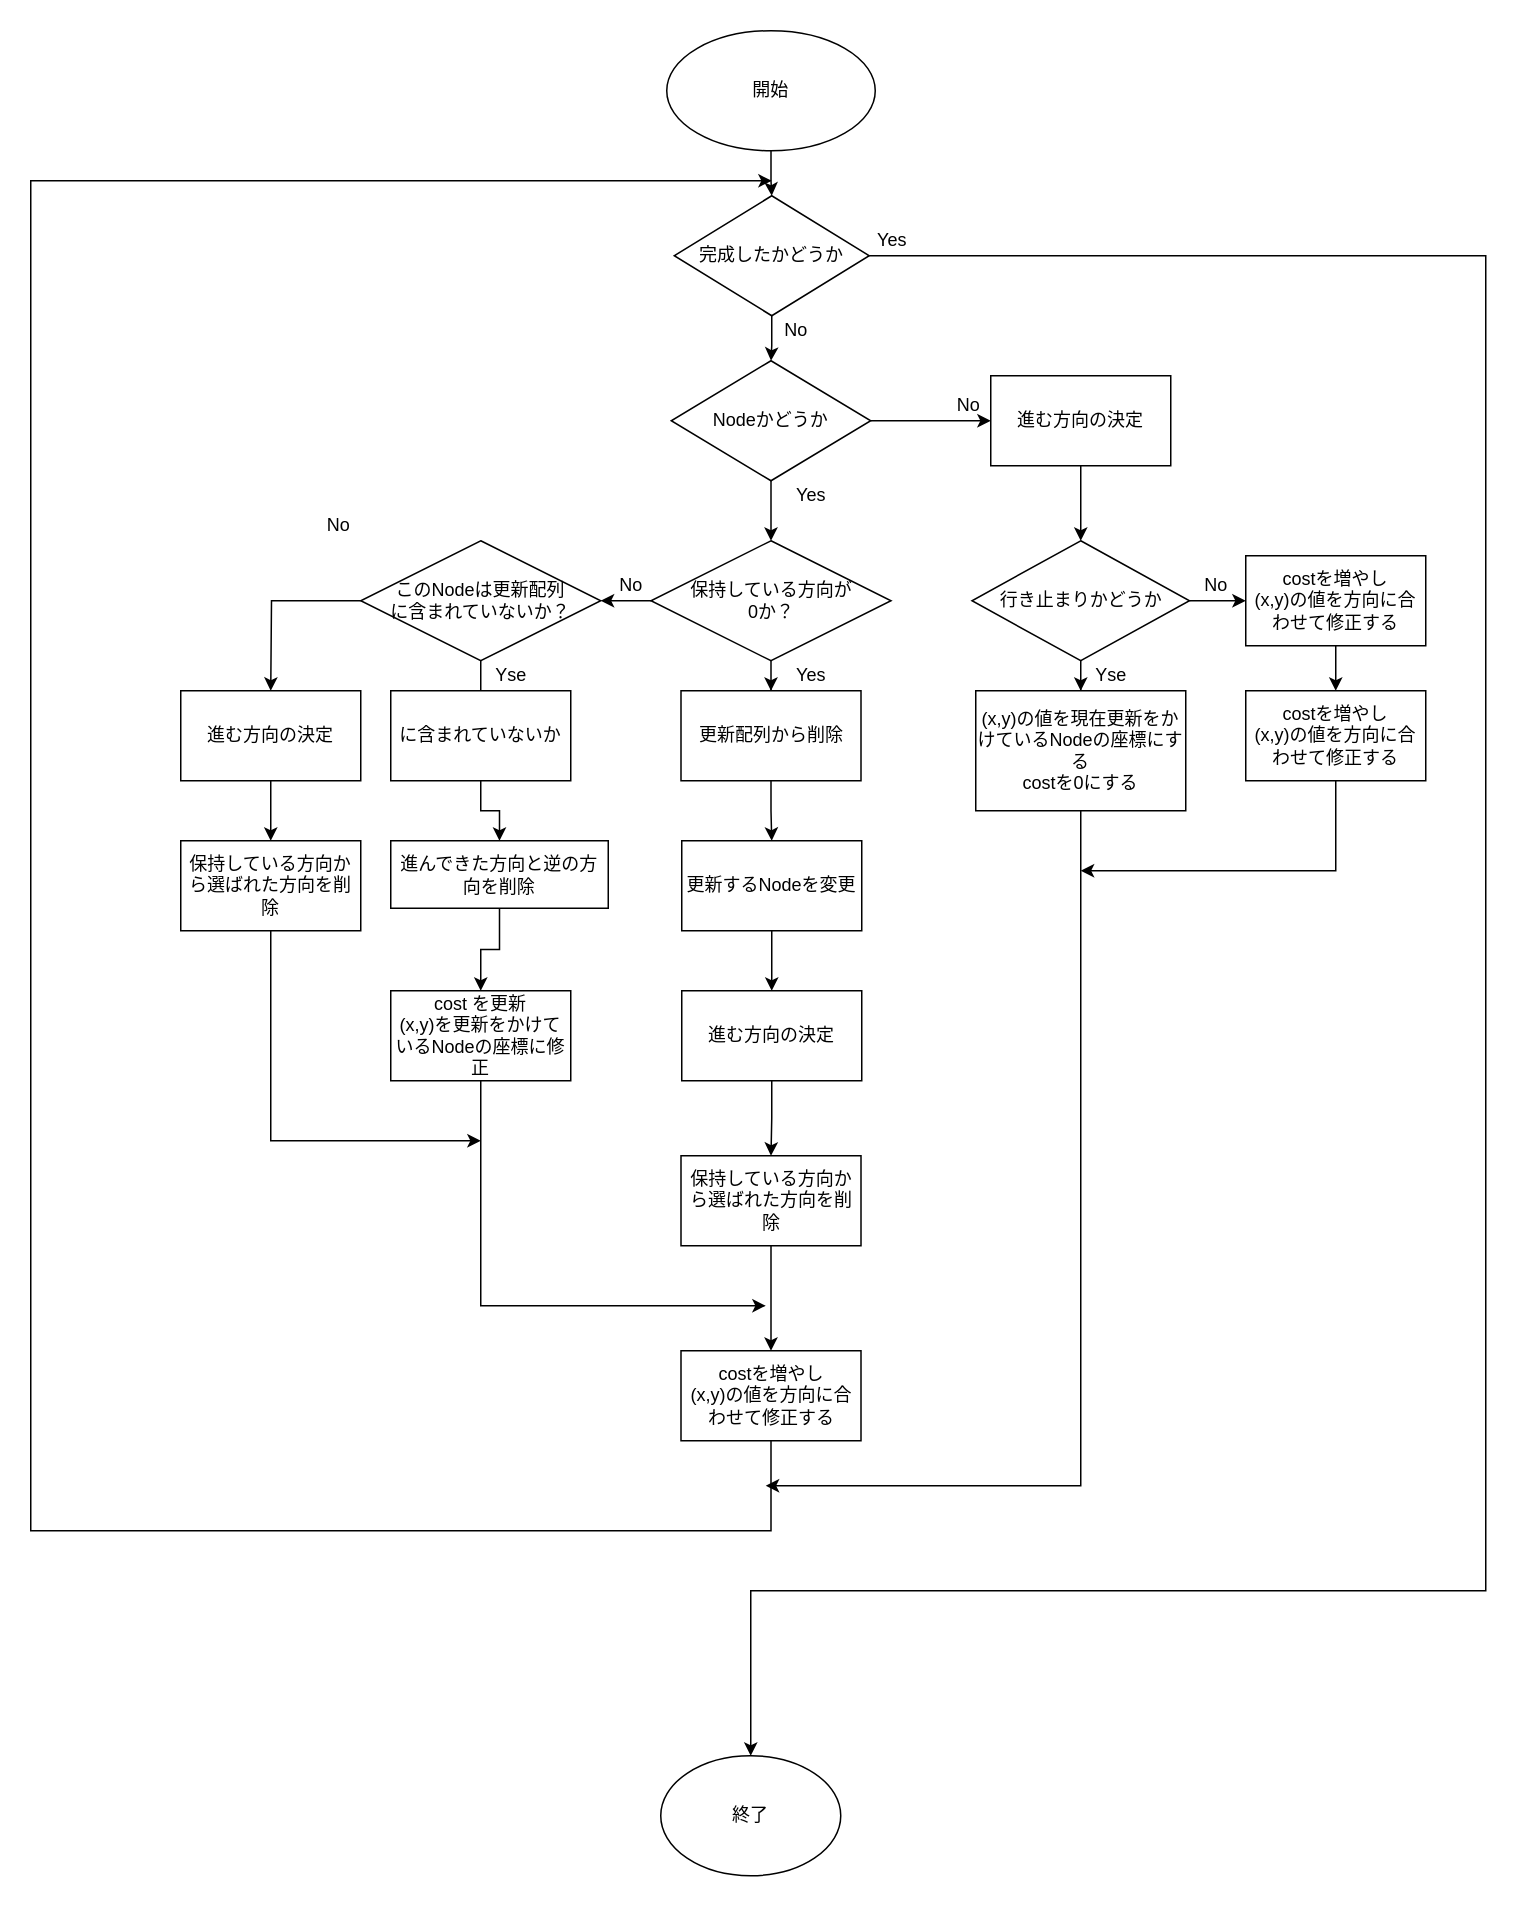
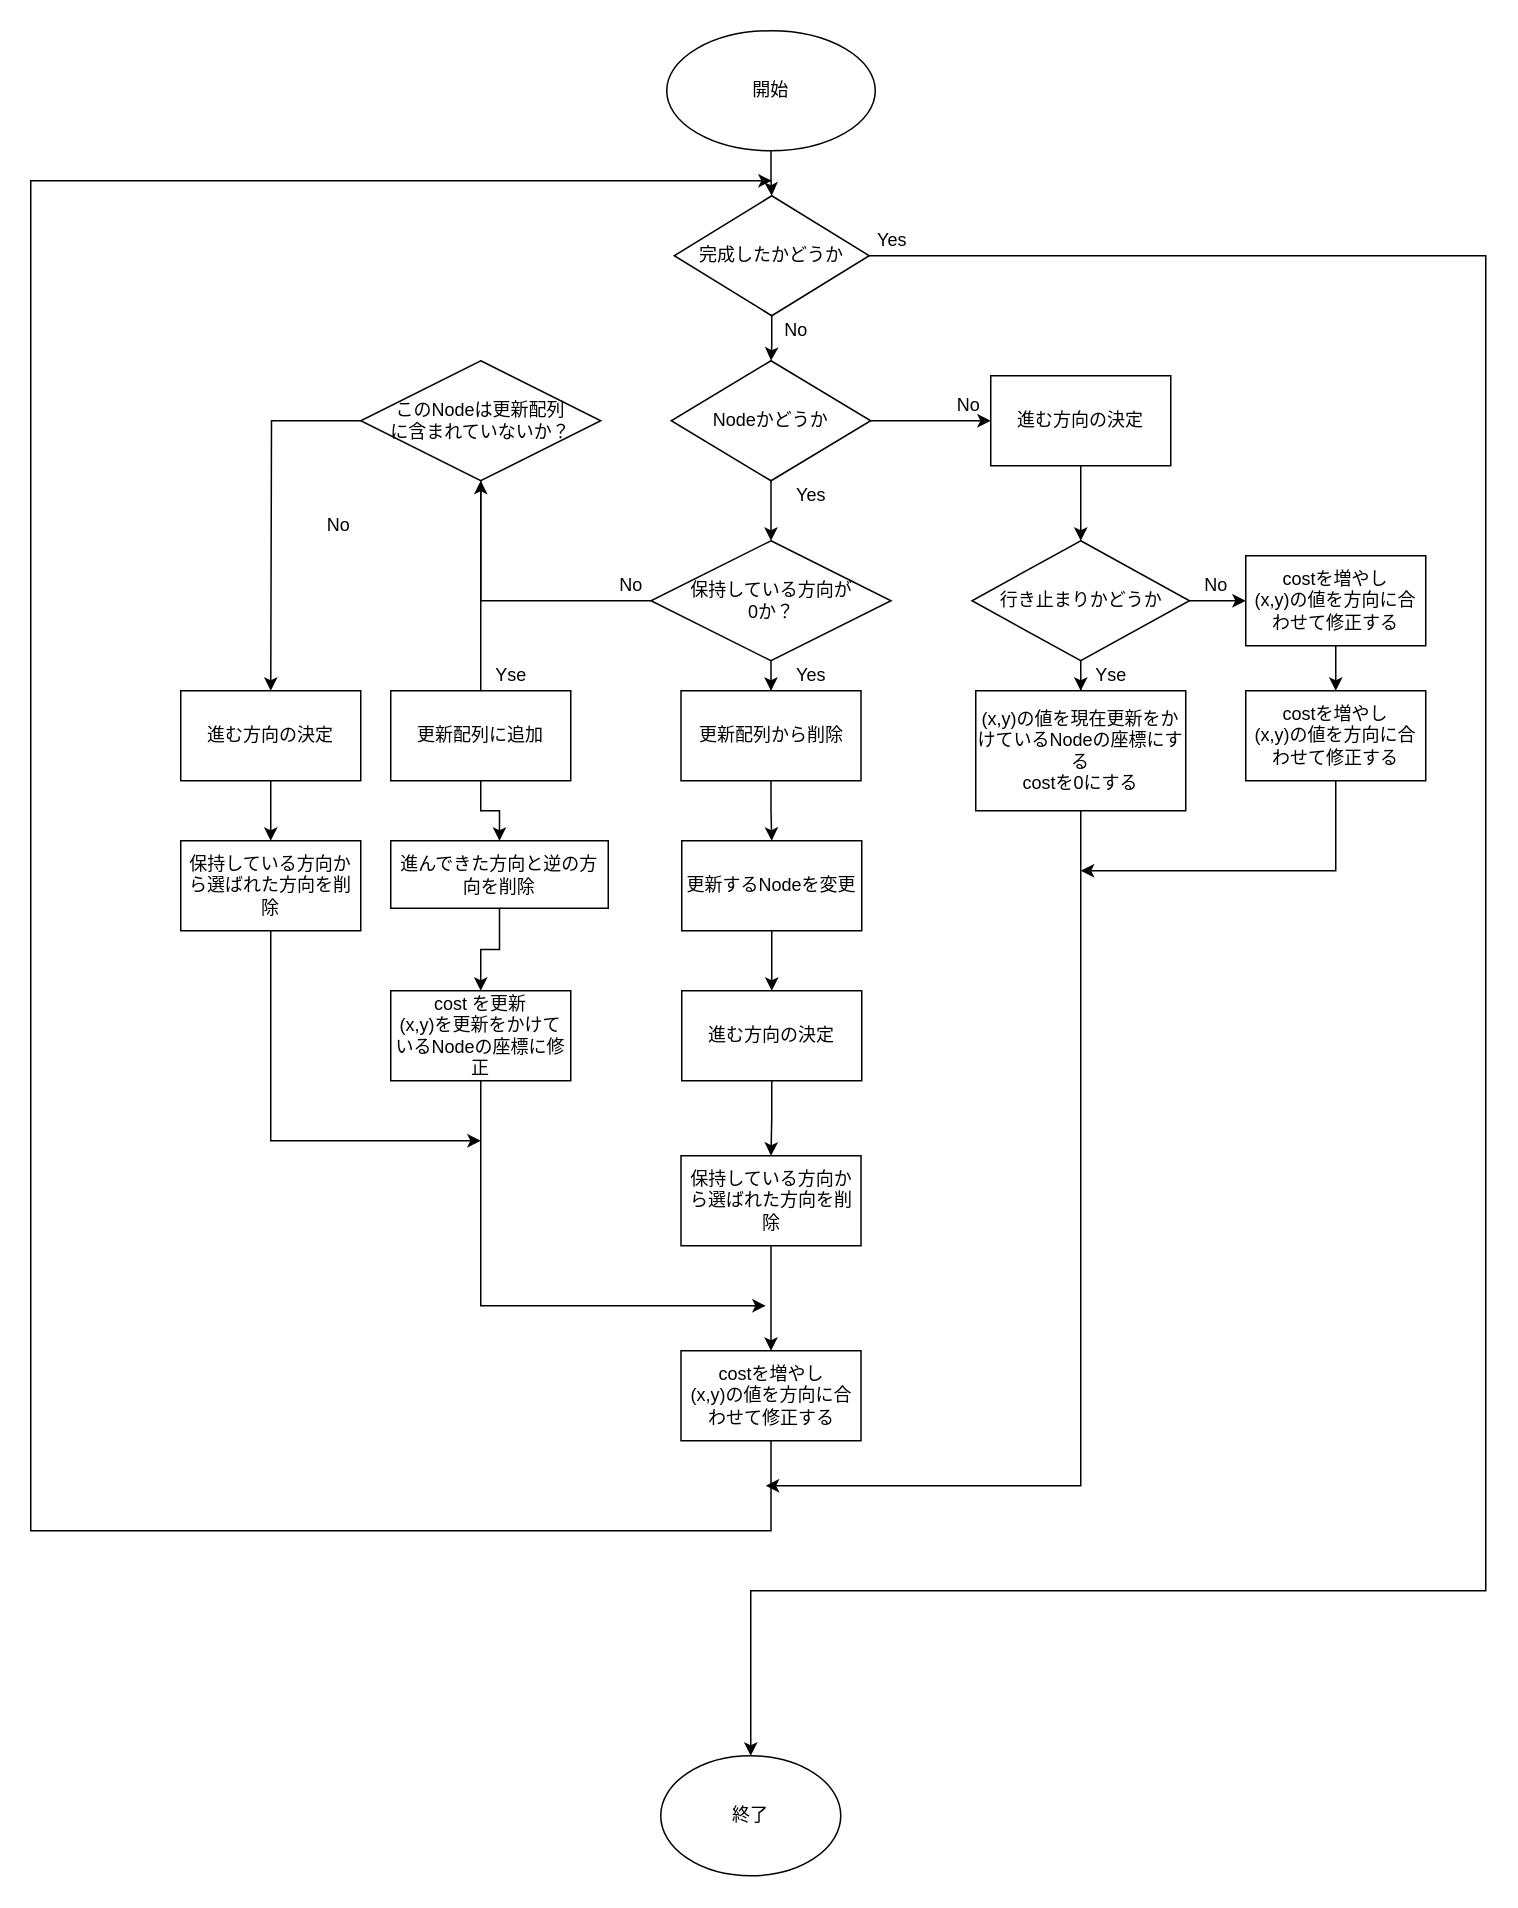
node "このNodeは更新配列 に含まれていないか？": moved (481, 601) -> (481, 421)
node "に含まれていないか": label "に含まれていないか" -> "更新配列に追加"
